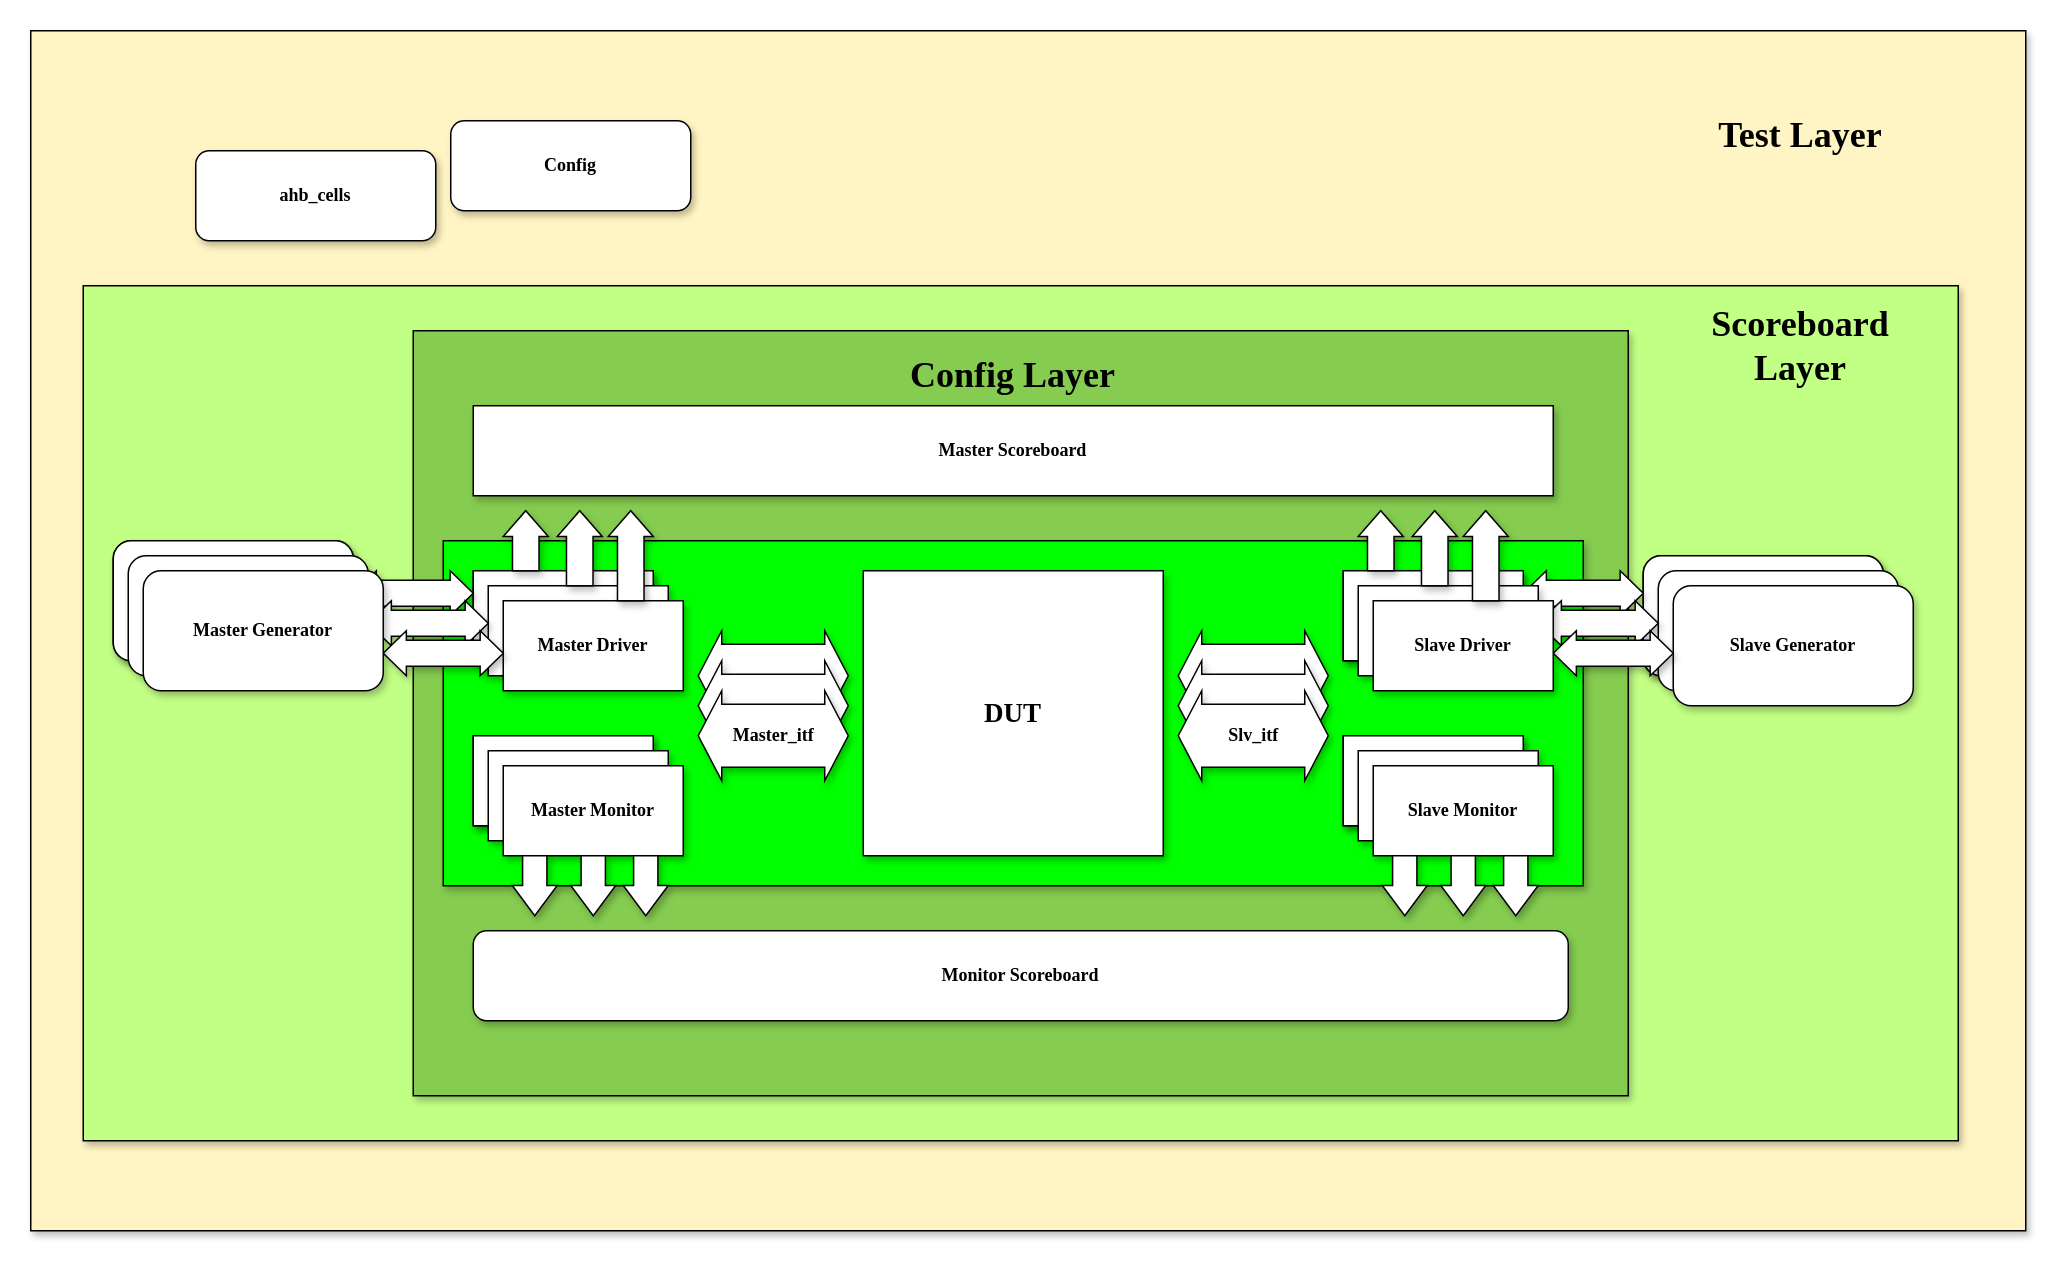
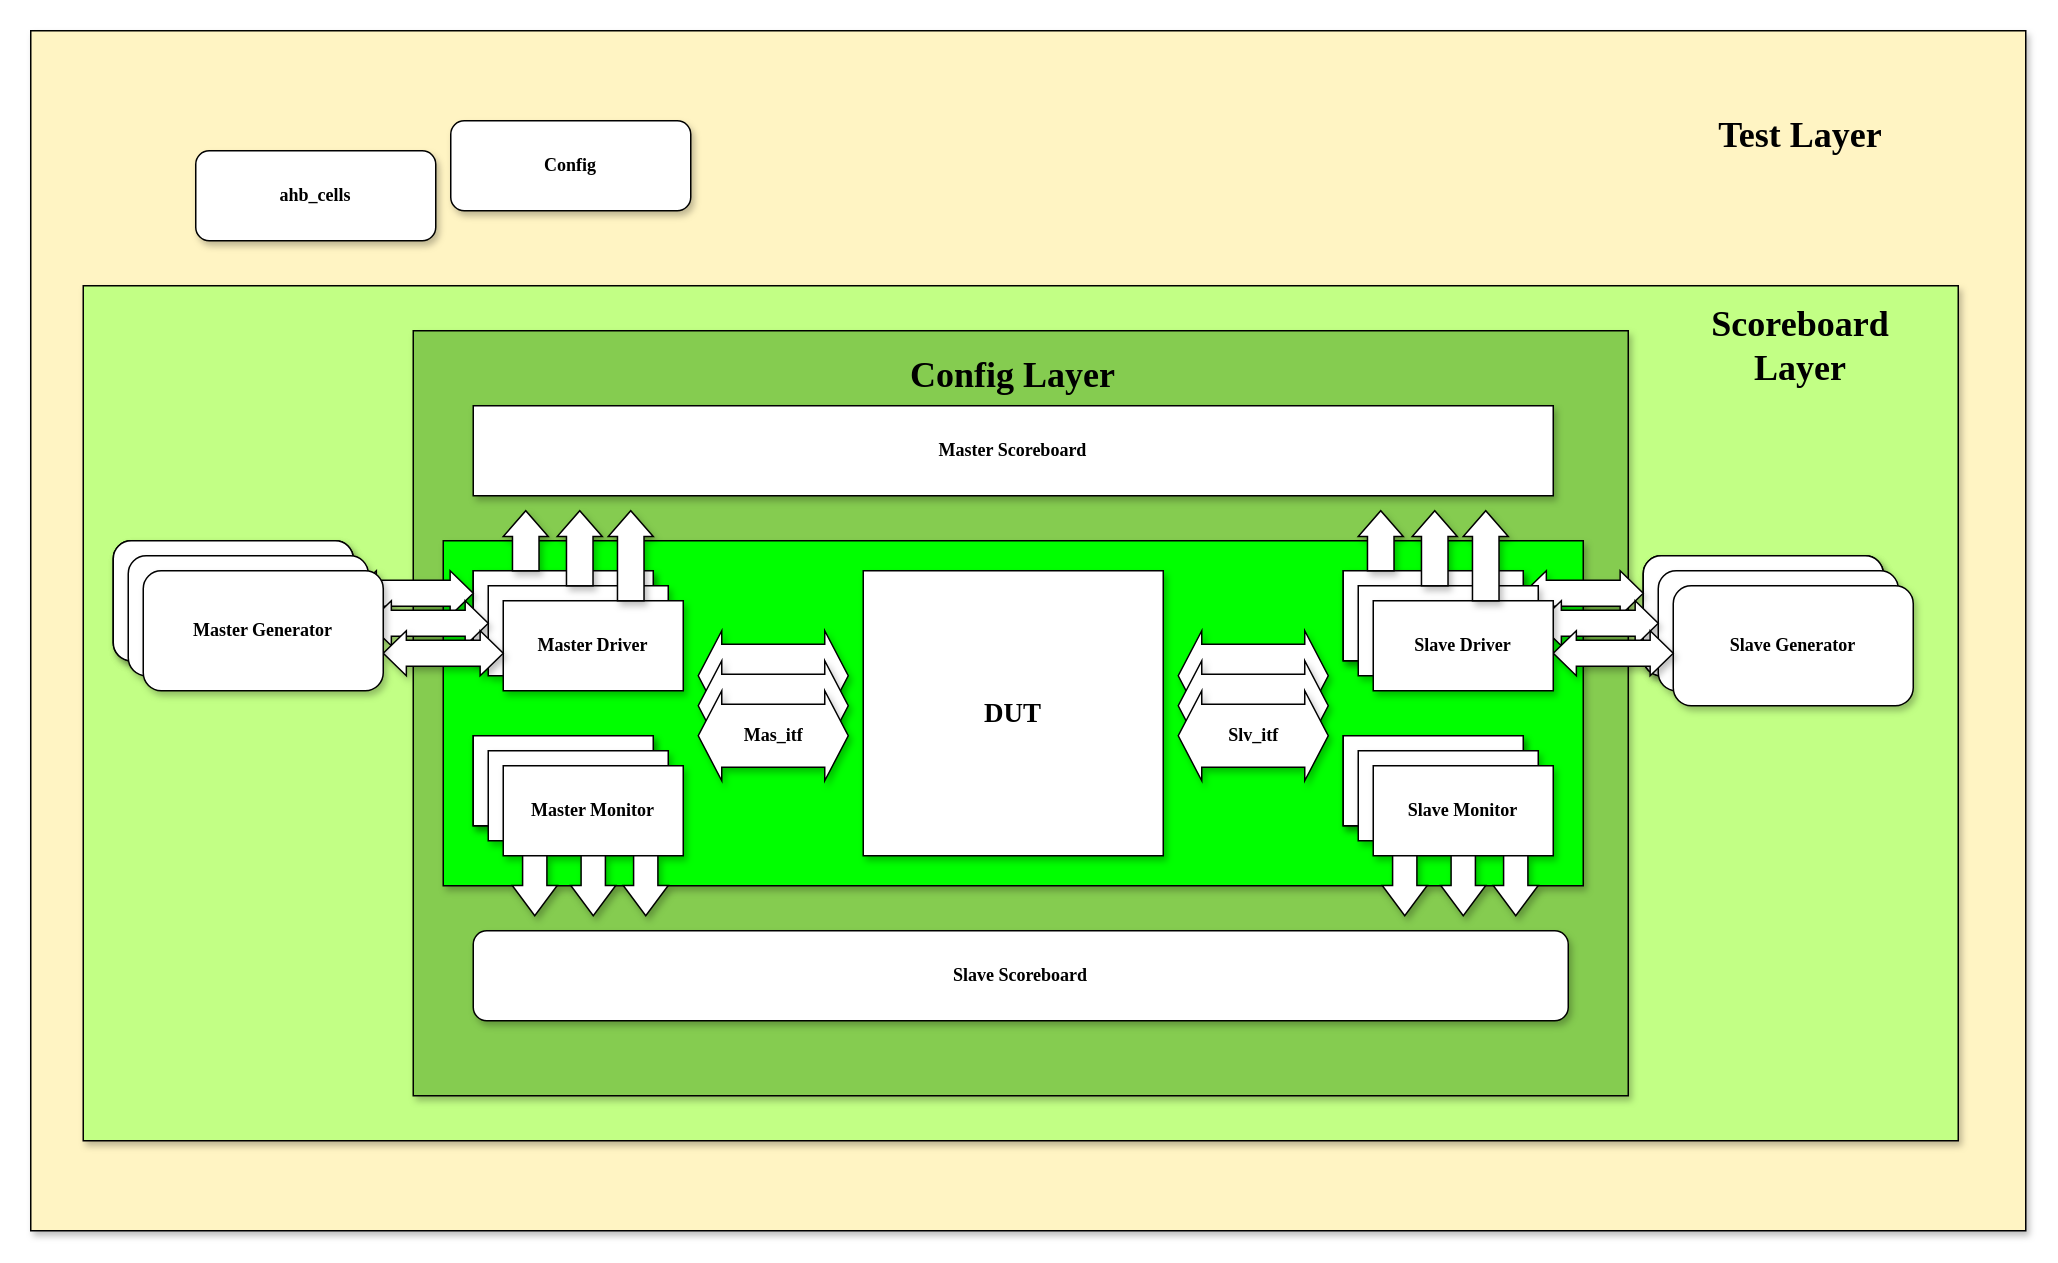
node "Master_itf": label "Master_itf" -> "Mas_itf"
node "Monitor Scoreboard": label "Monitor Scoreboard" -> "Slave Scoreboard"
